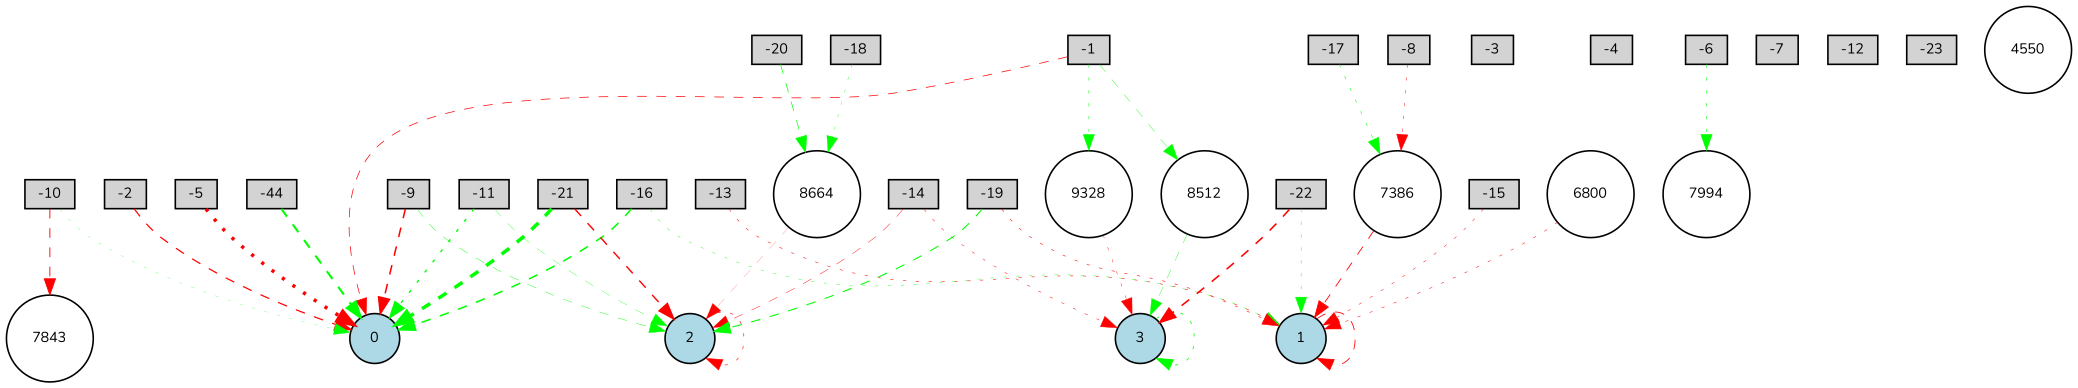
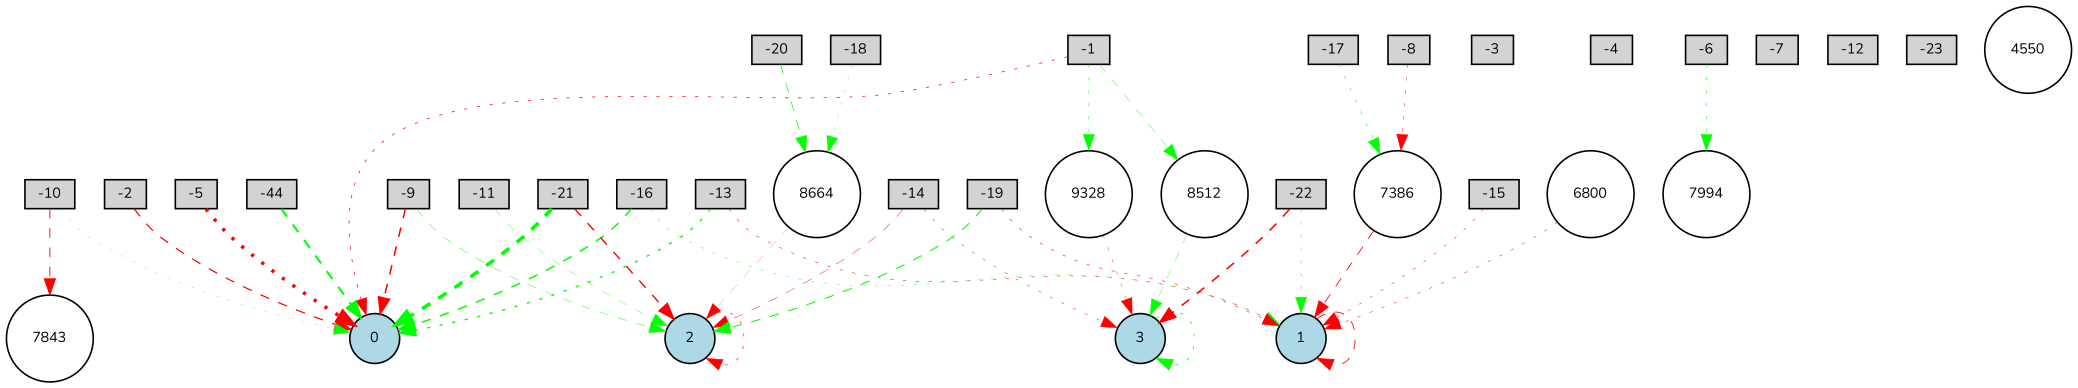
edge "-1" -> "0": style dashed -> dotted
edge "-11" -> "0": now "-13" -> "0"
